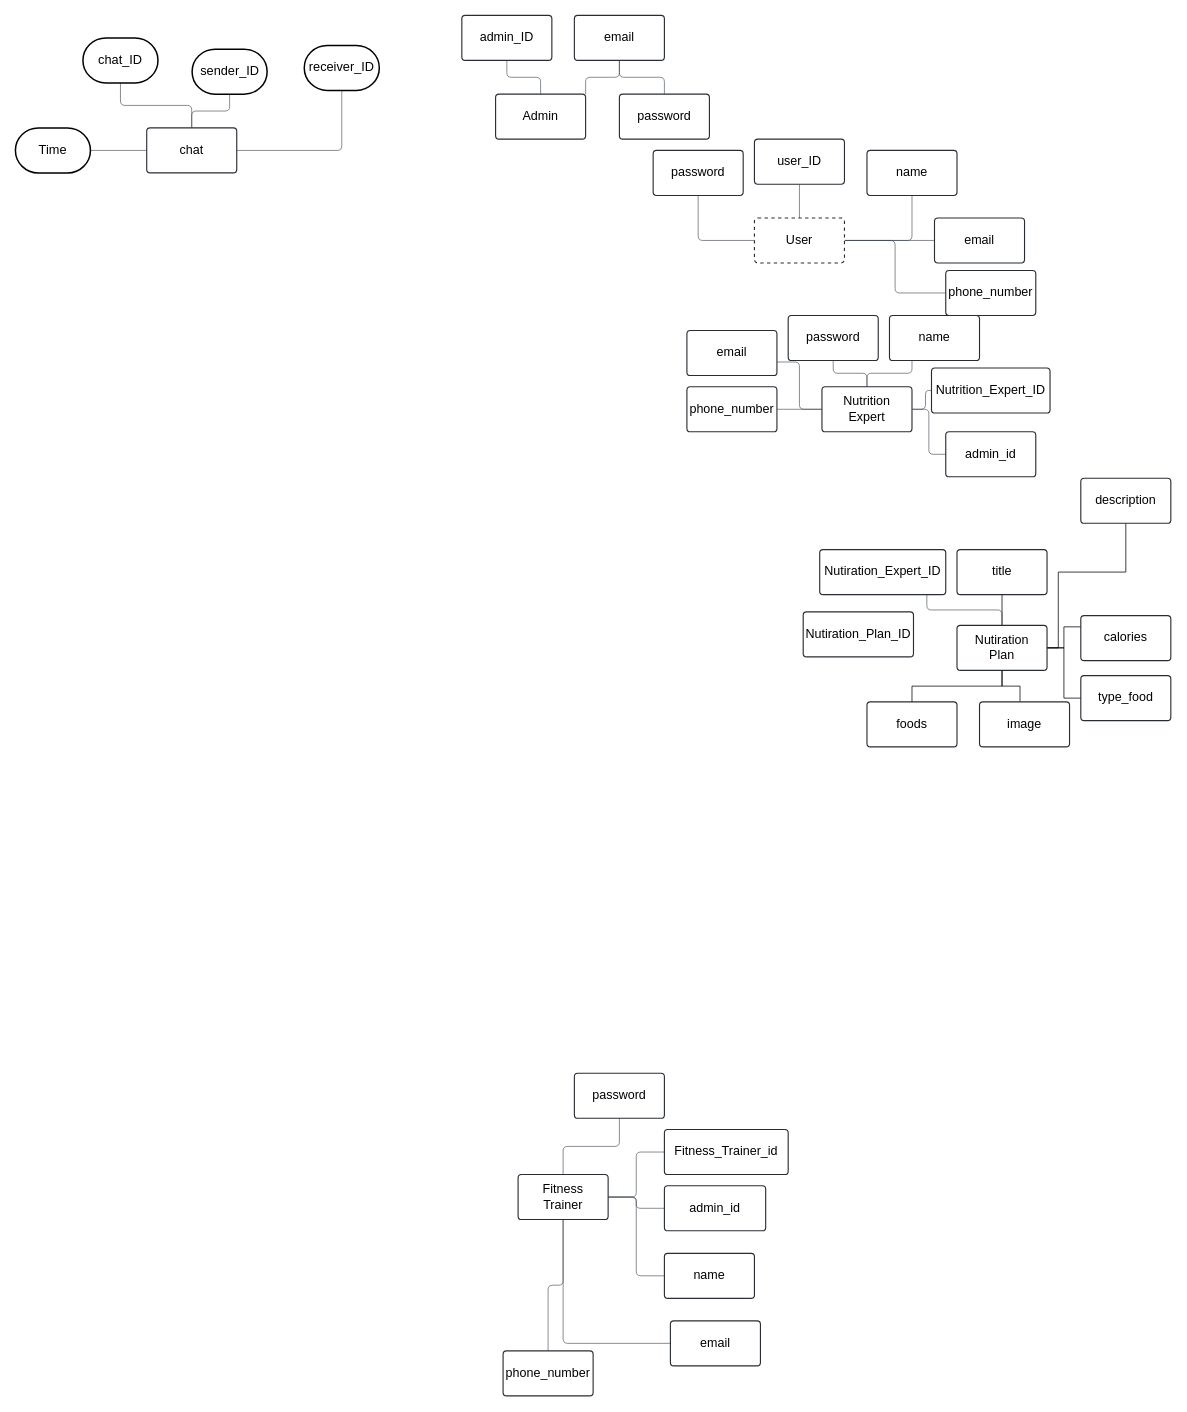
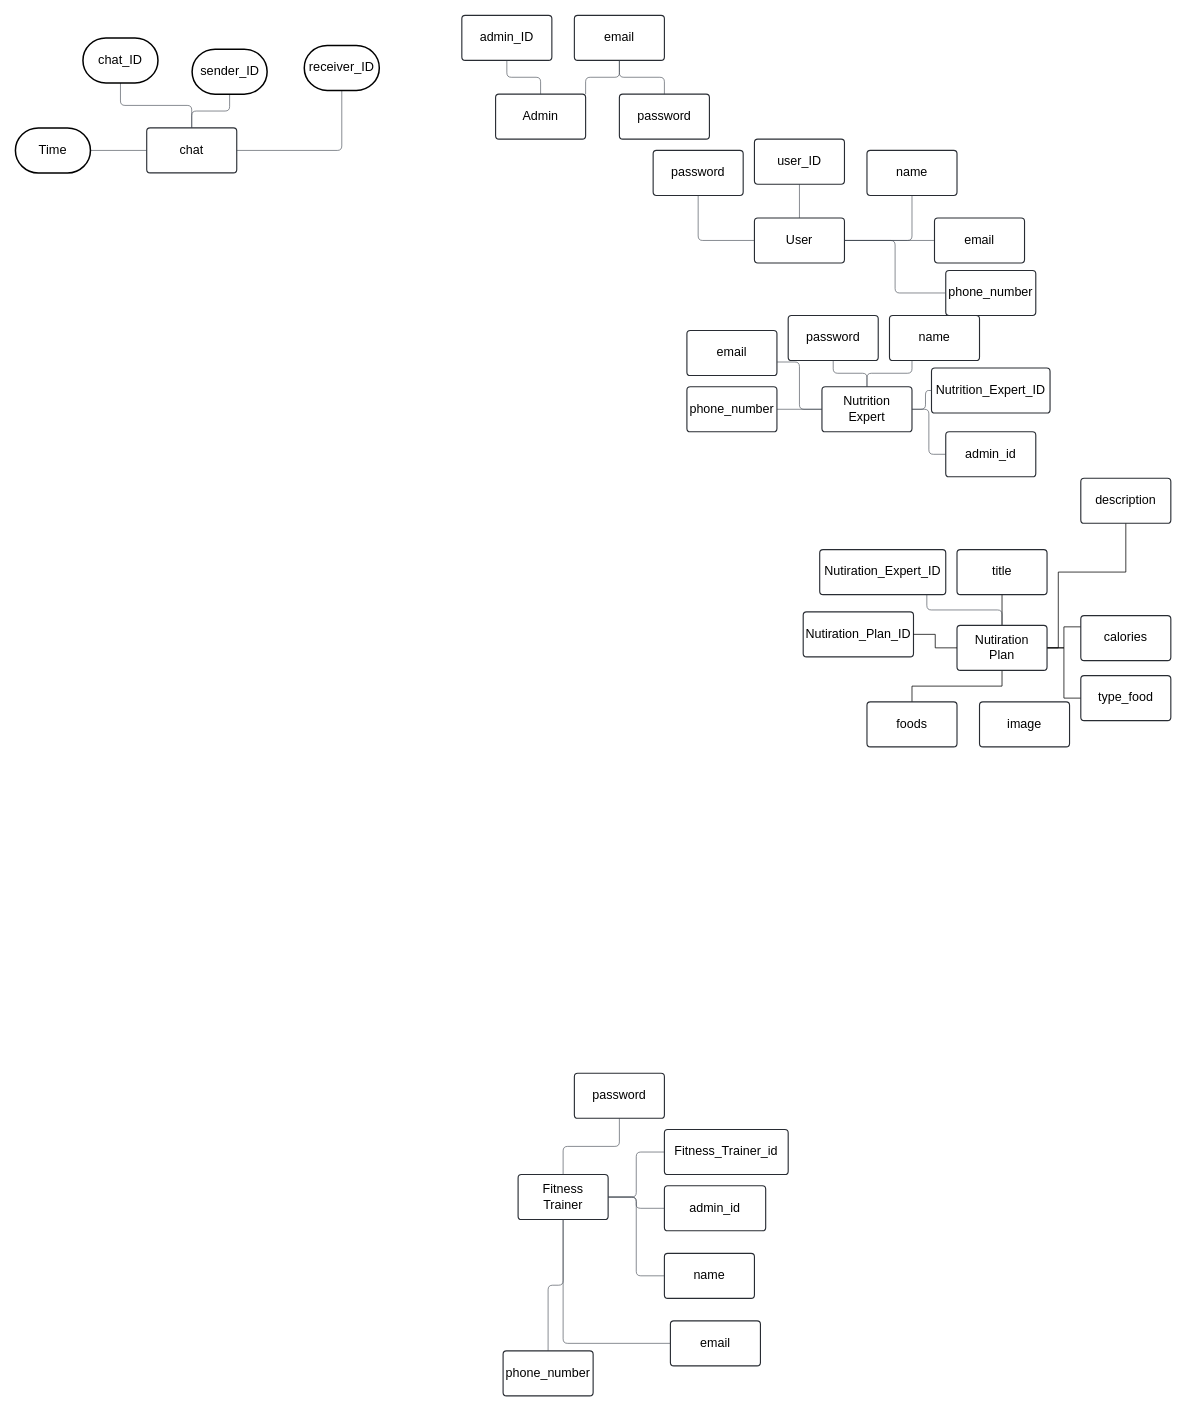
node "User": style dashed -> solid
edge "Nutiration Plan" -- "image": now "Nutiration Plan" -- "Nutiration_Plan_ID"
